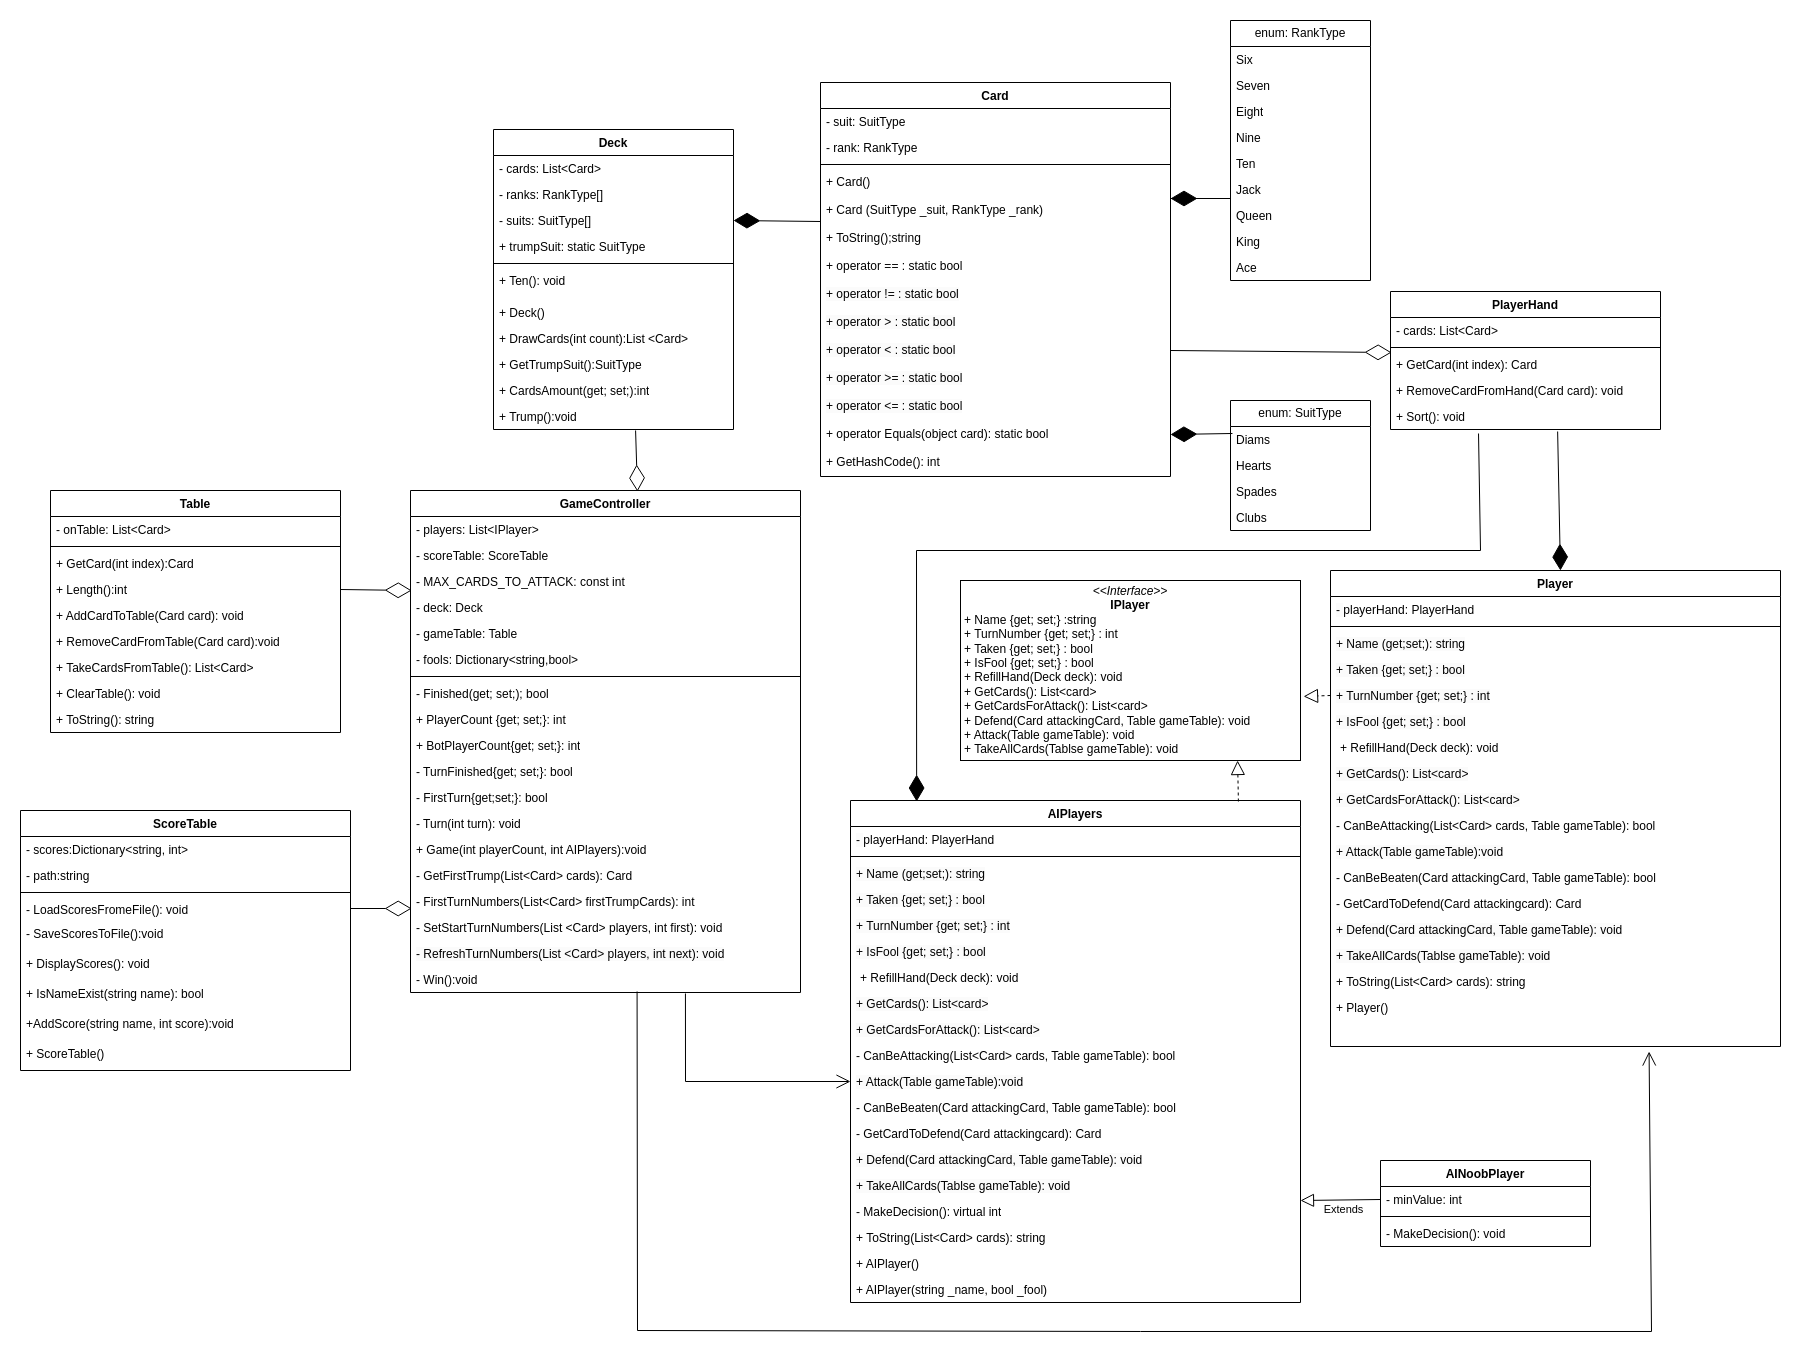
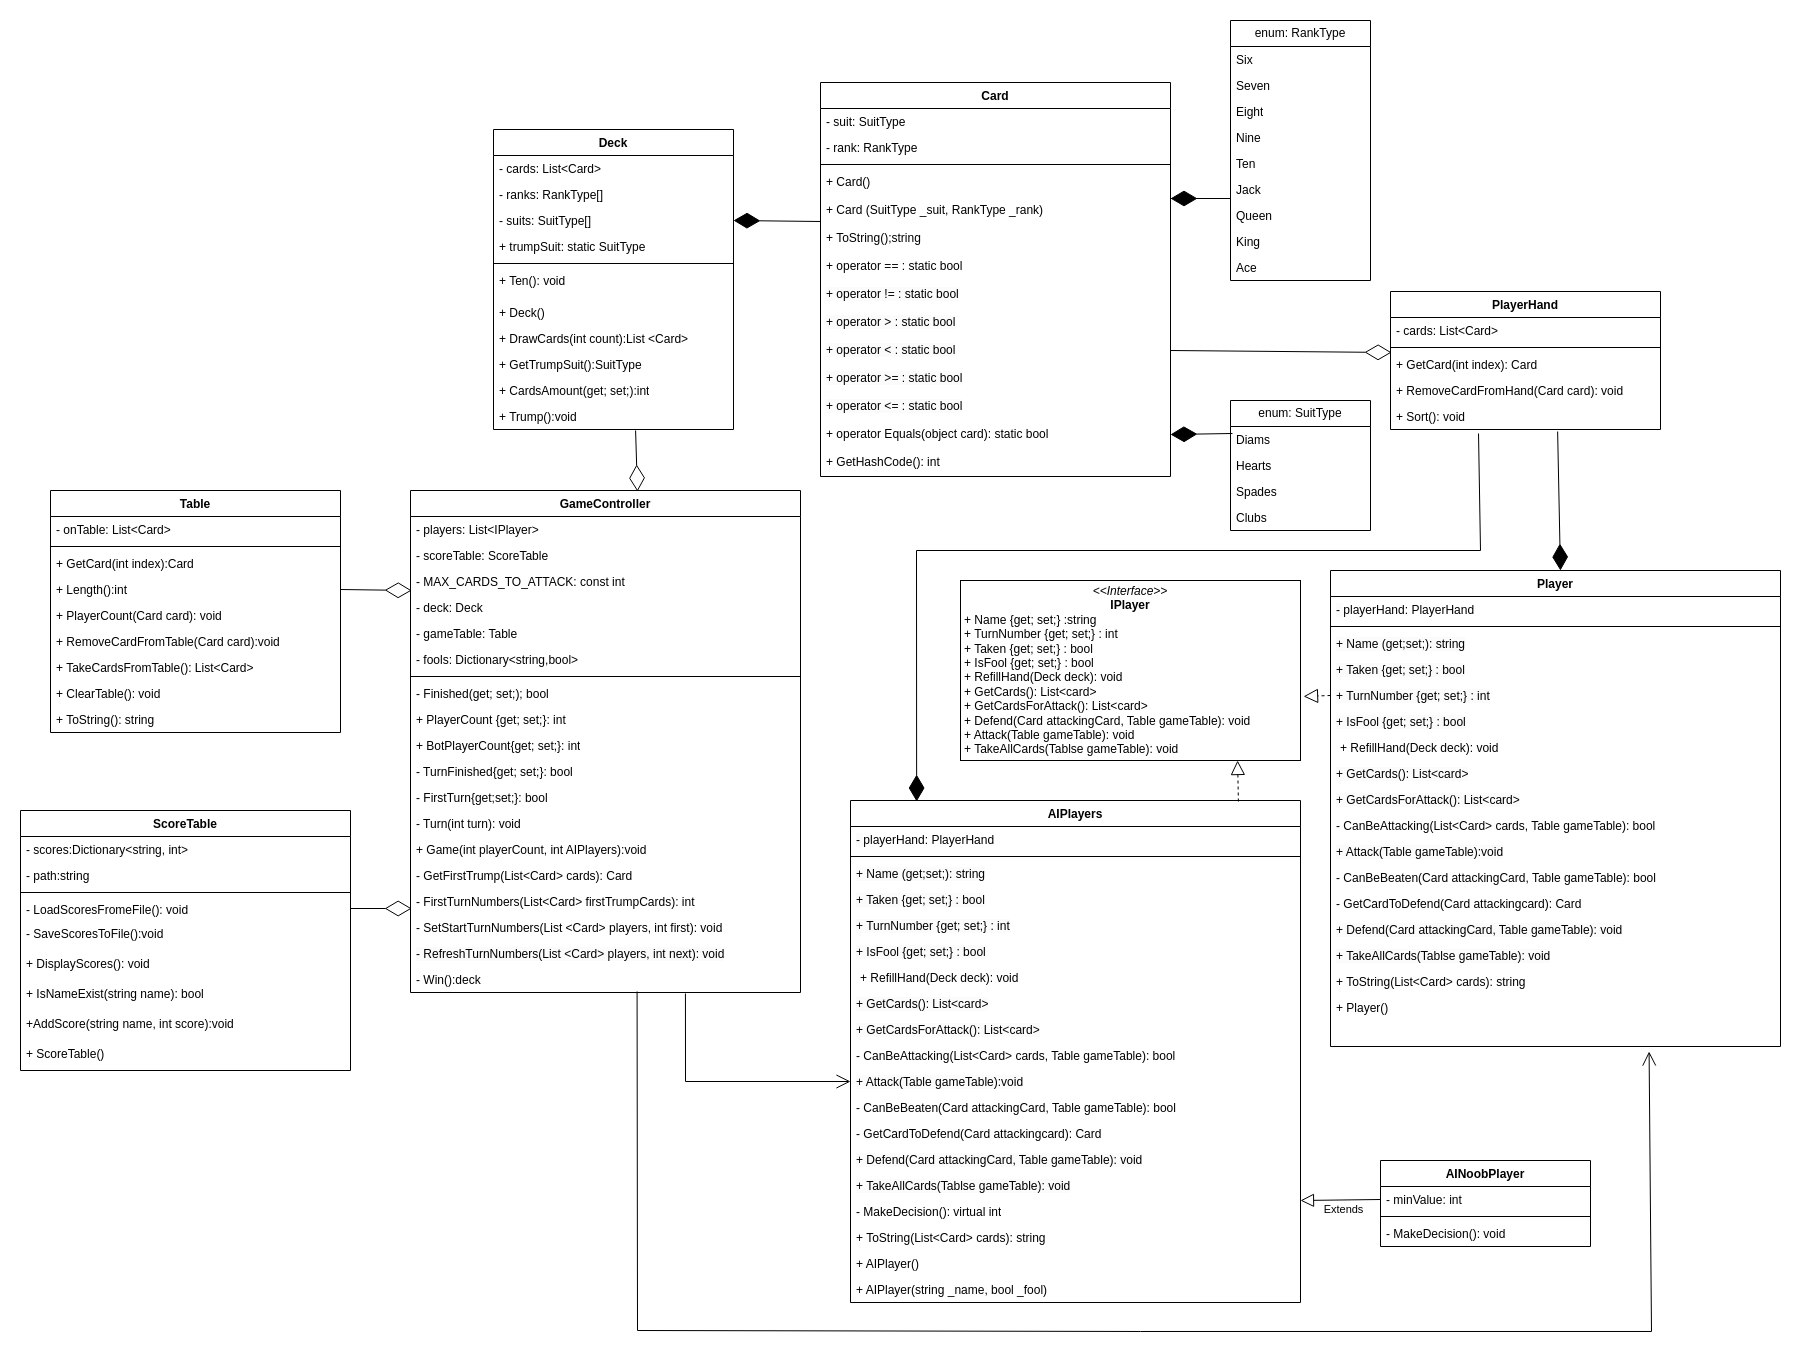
node "+ AddCardToTable(Card card): void": label "+ AddCardToTable(Card card): void" -> "+ PlayerCount(Card card): void"
node "- Win():void": label "- Win():void" -> "- Win():deck"
